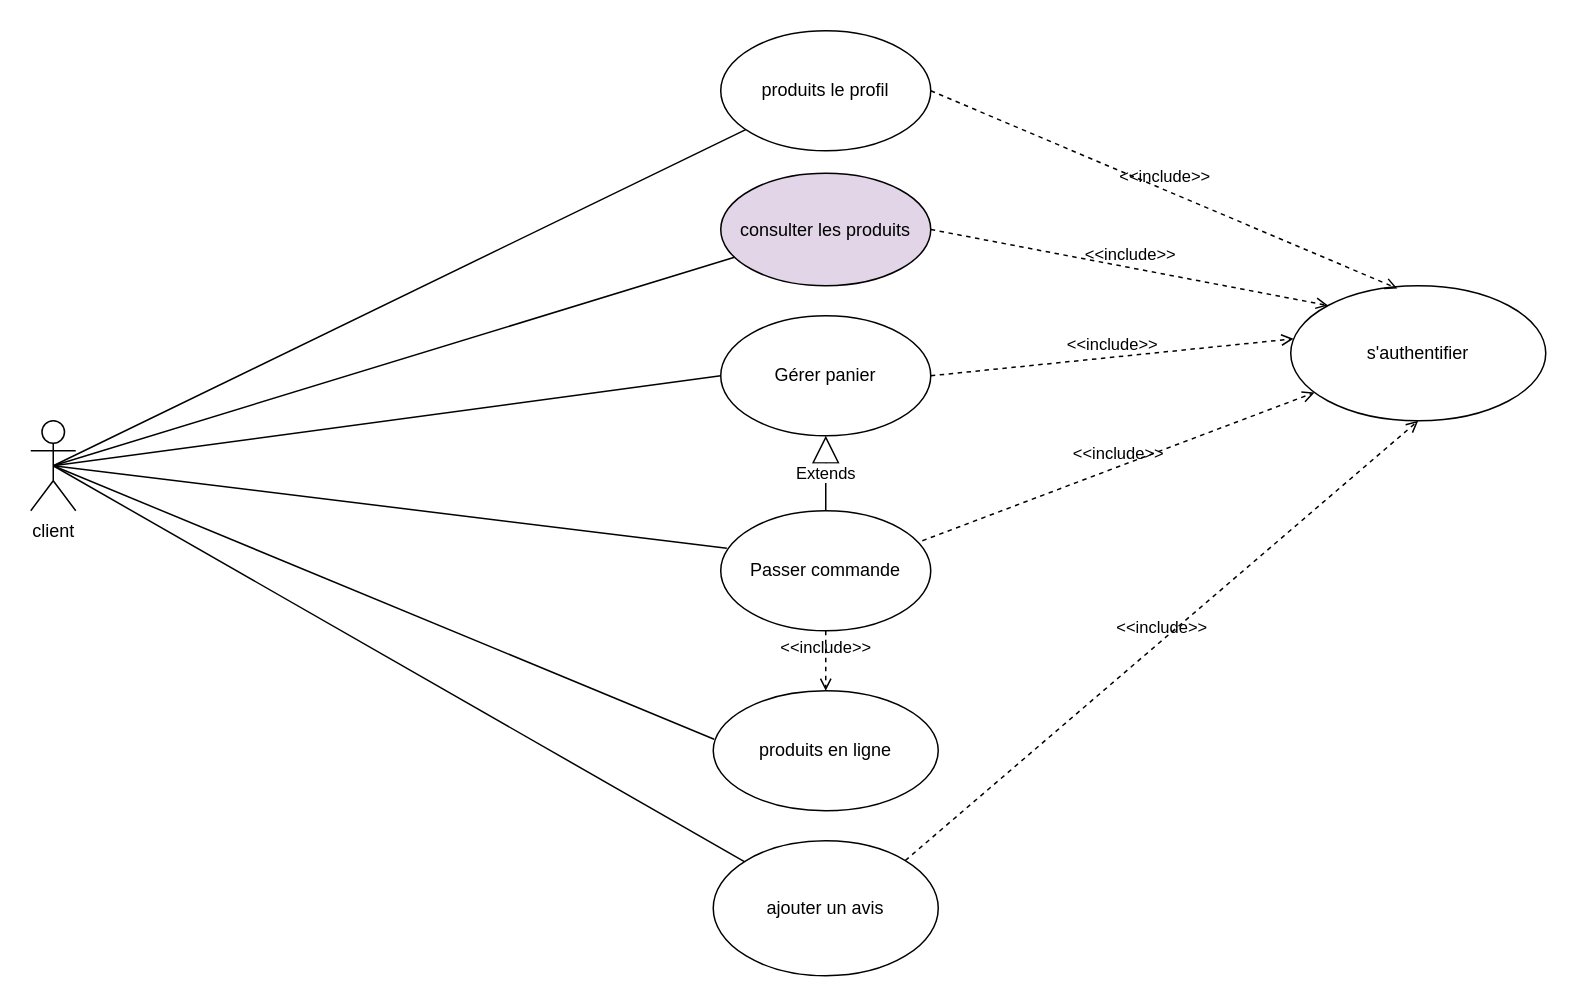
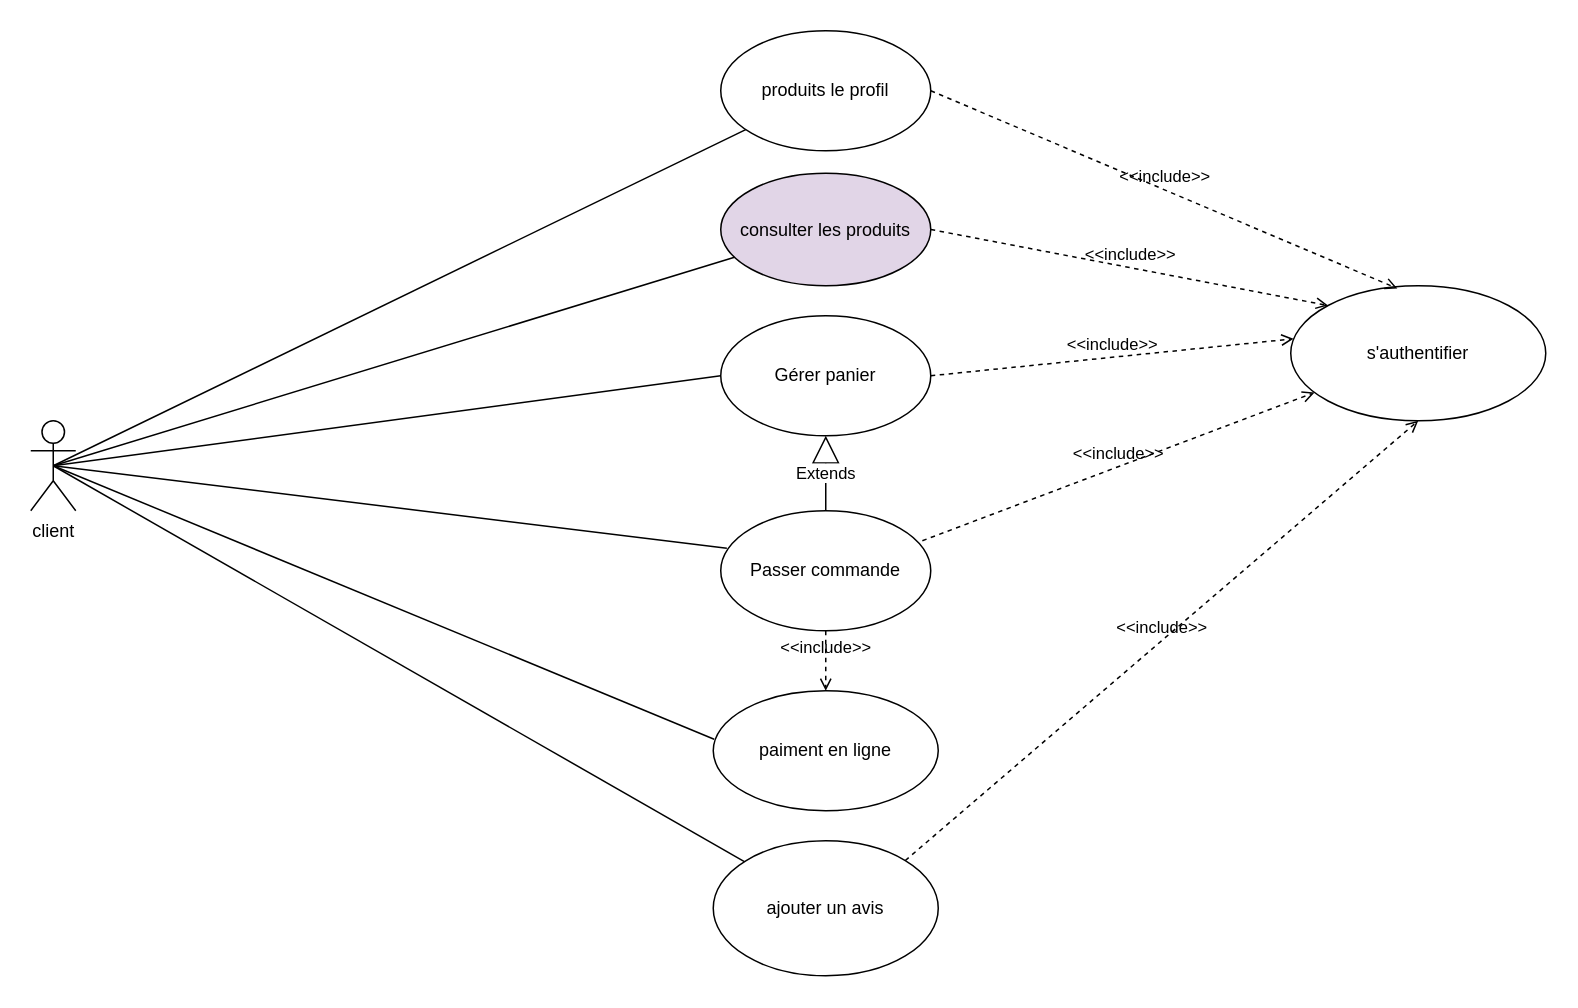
node "produits en ligne": label "produits en ligne" -> "paiment en ligne"
